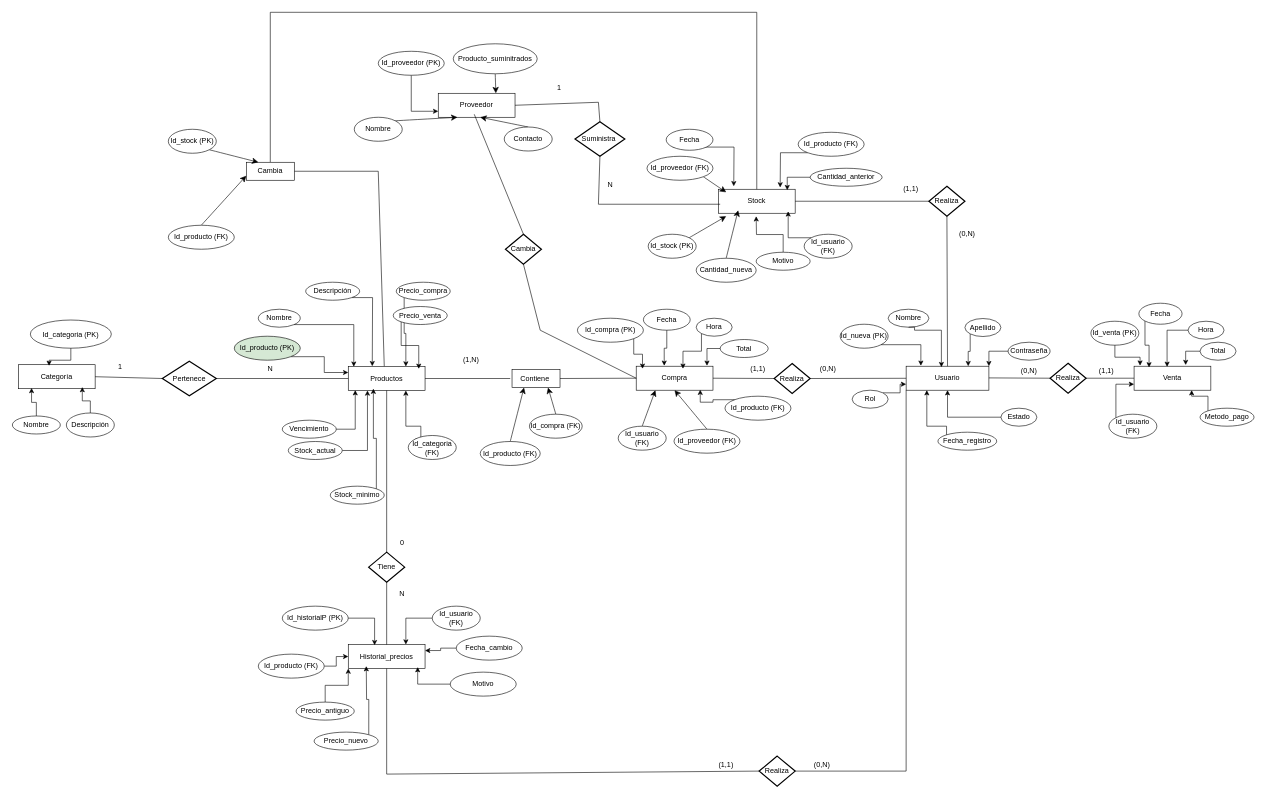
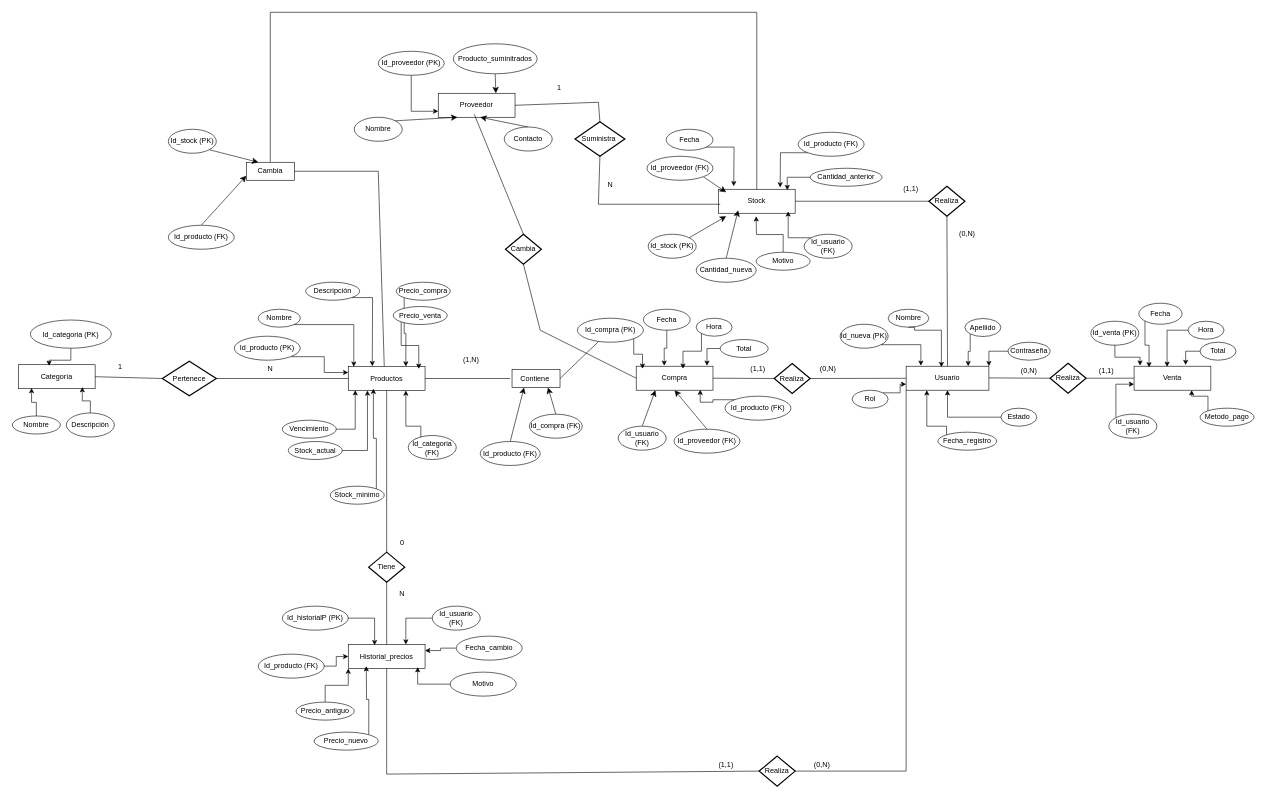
node "Id_producto (PK)": fillcolor #d5e8d4 -> #ffffff
edge "Compra" -- "Contiene": now "Id_compra (PK)" -- "Contiene"
